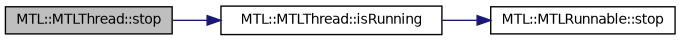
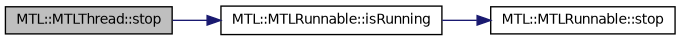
node "MTL::MTLThread::isRunning": label "MTL::MTLThread::isRunning" -> "MTL::MTLRunnable::isRunning"
